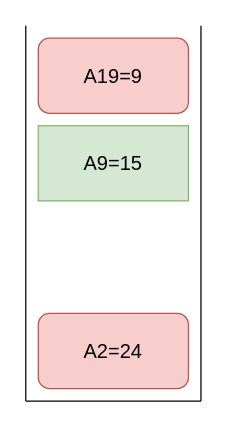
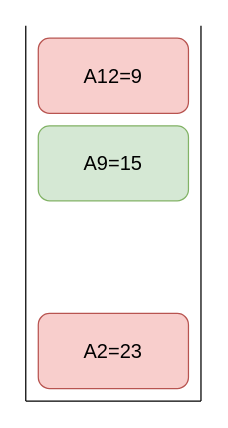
node "A19=9": label "A19=9" -> "A12=9"
node "A9=15": shape rectangle -> rounded rectangle
node "A2=24": label "A2=24" -> "A2=23"
